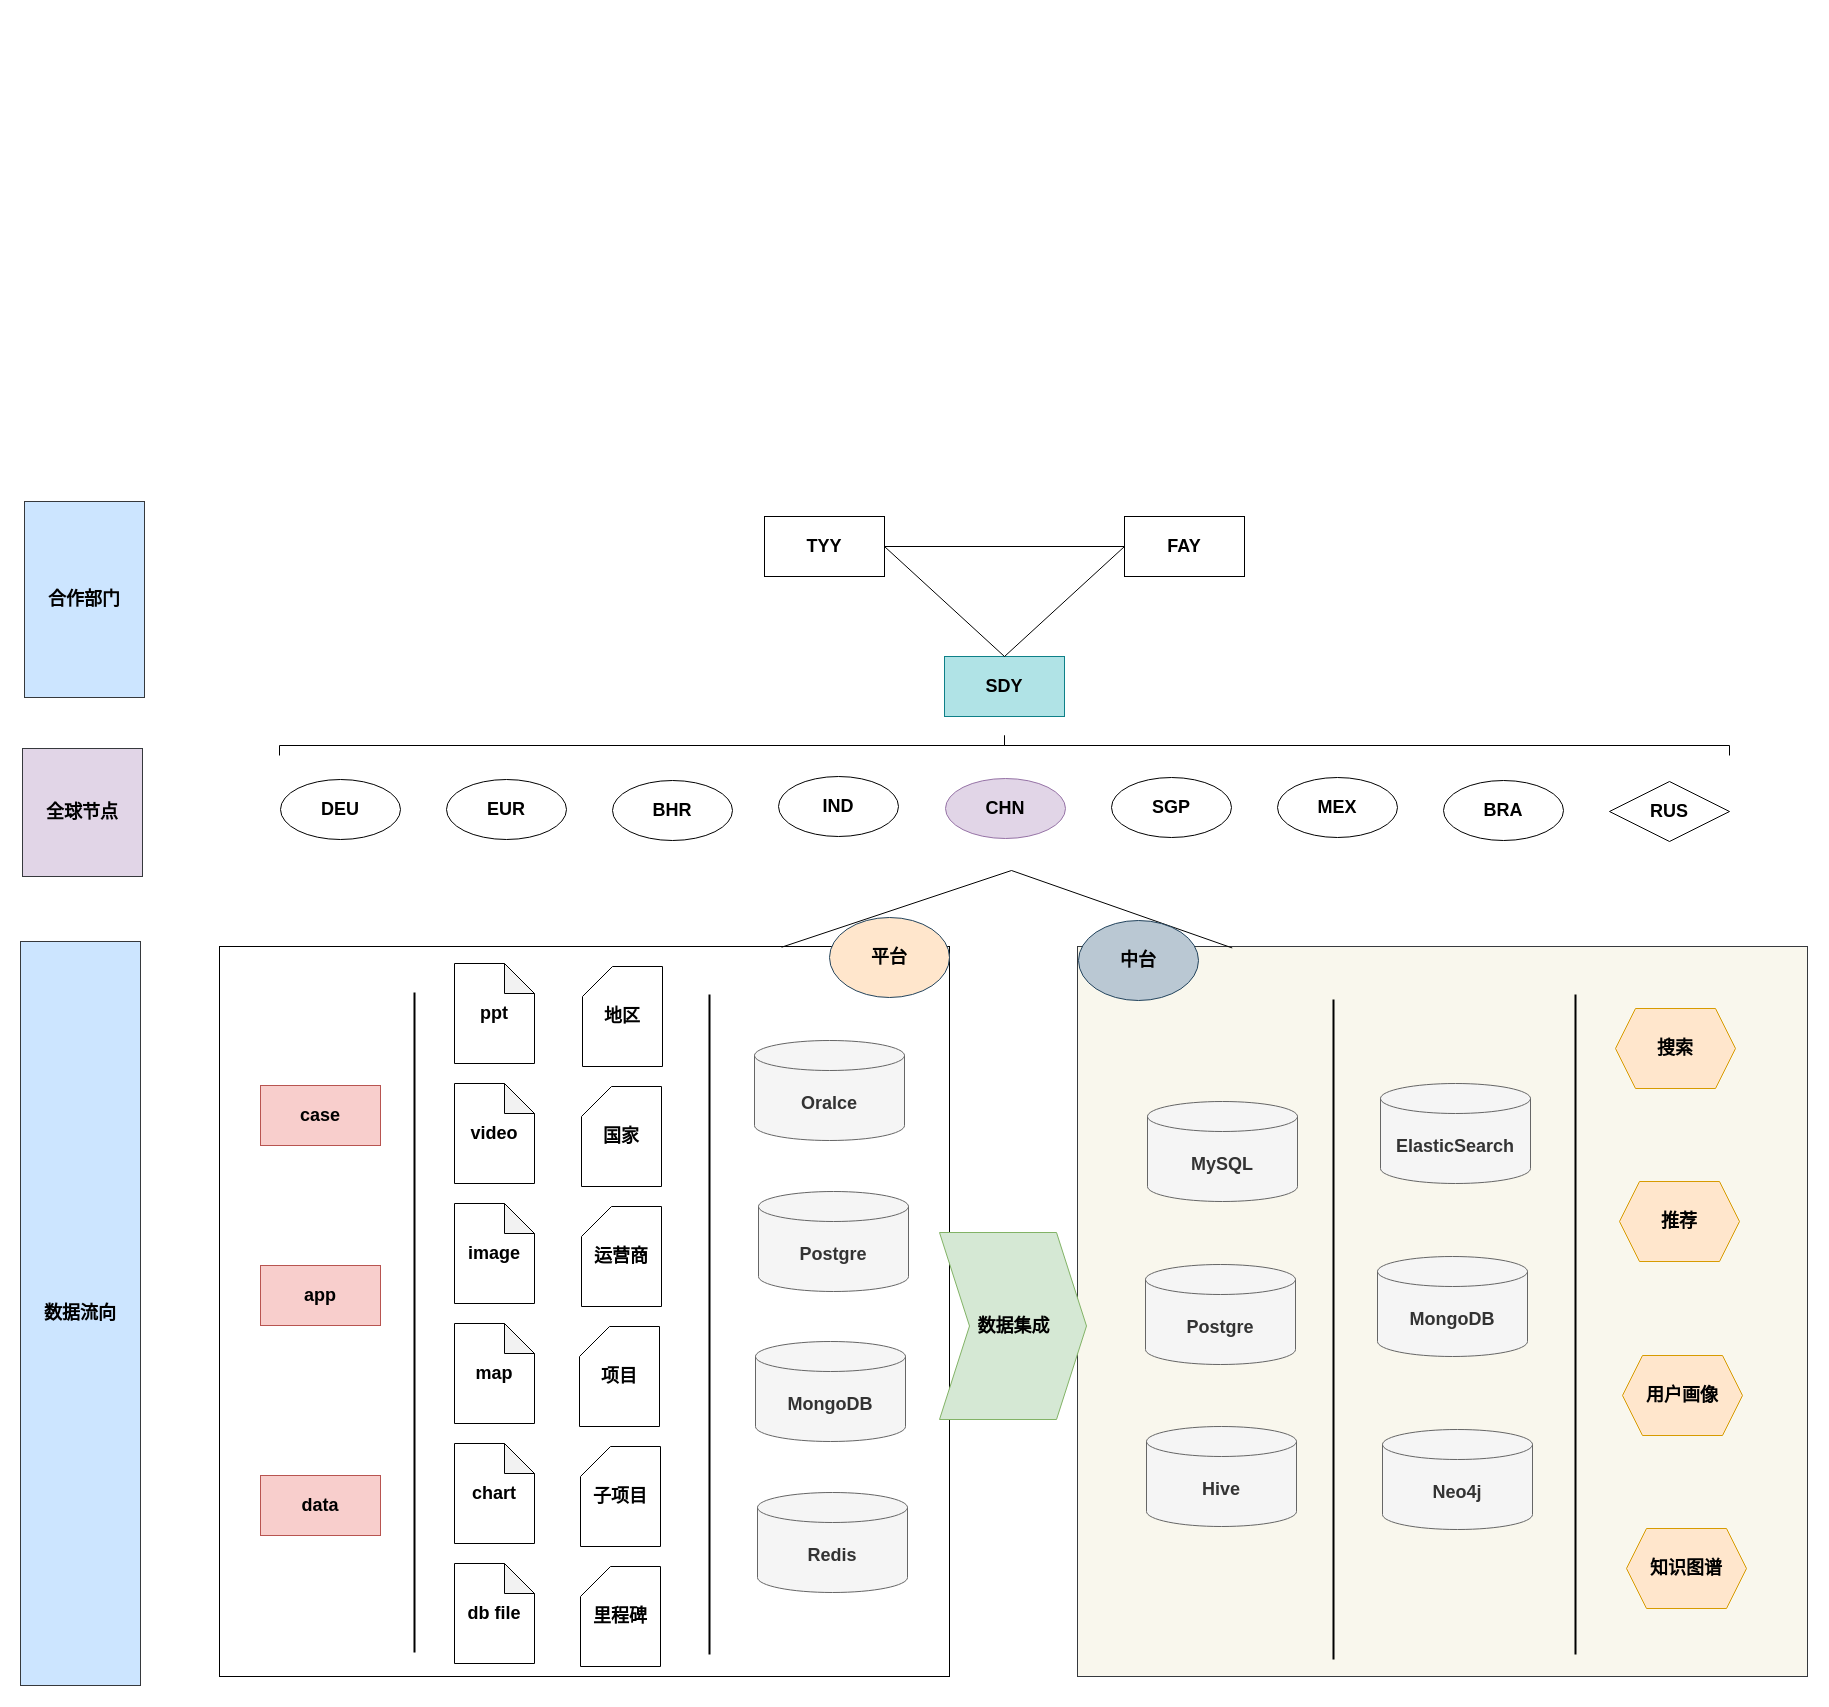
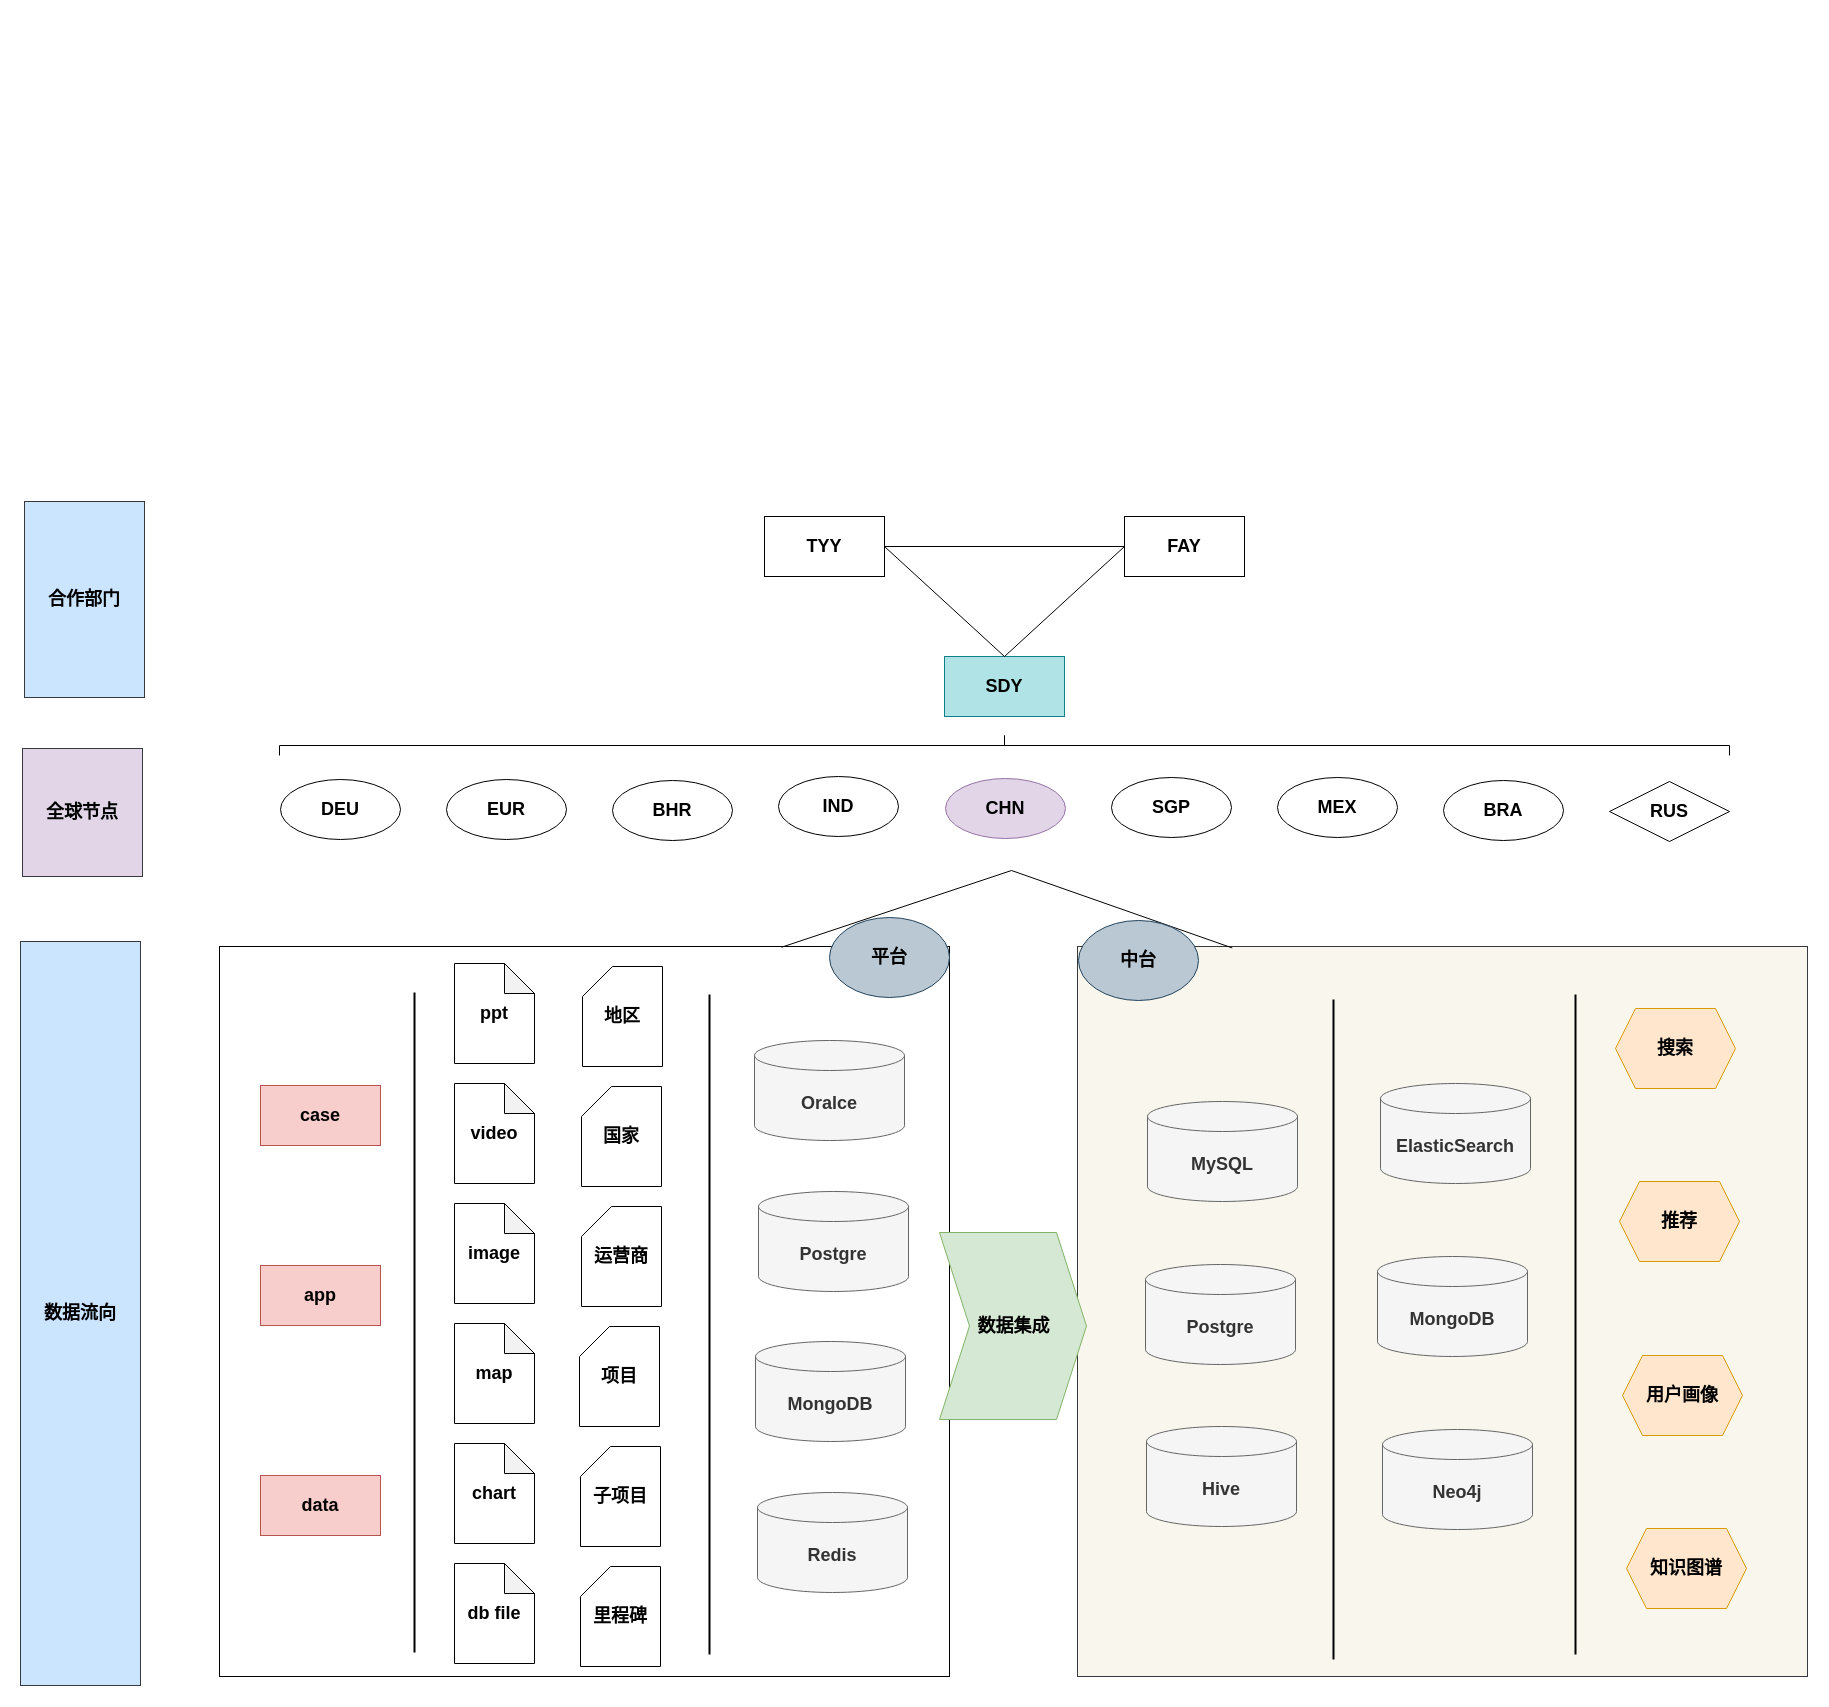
node "平台": fillcolor #ffe6cc -> #bac8d3
